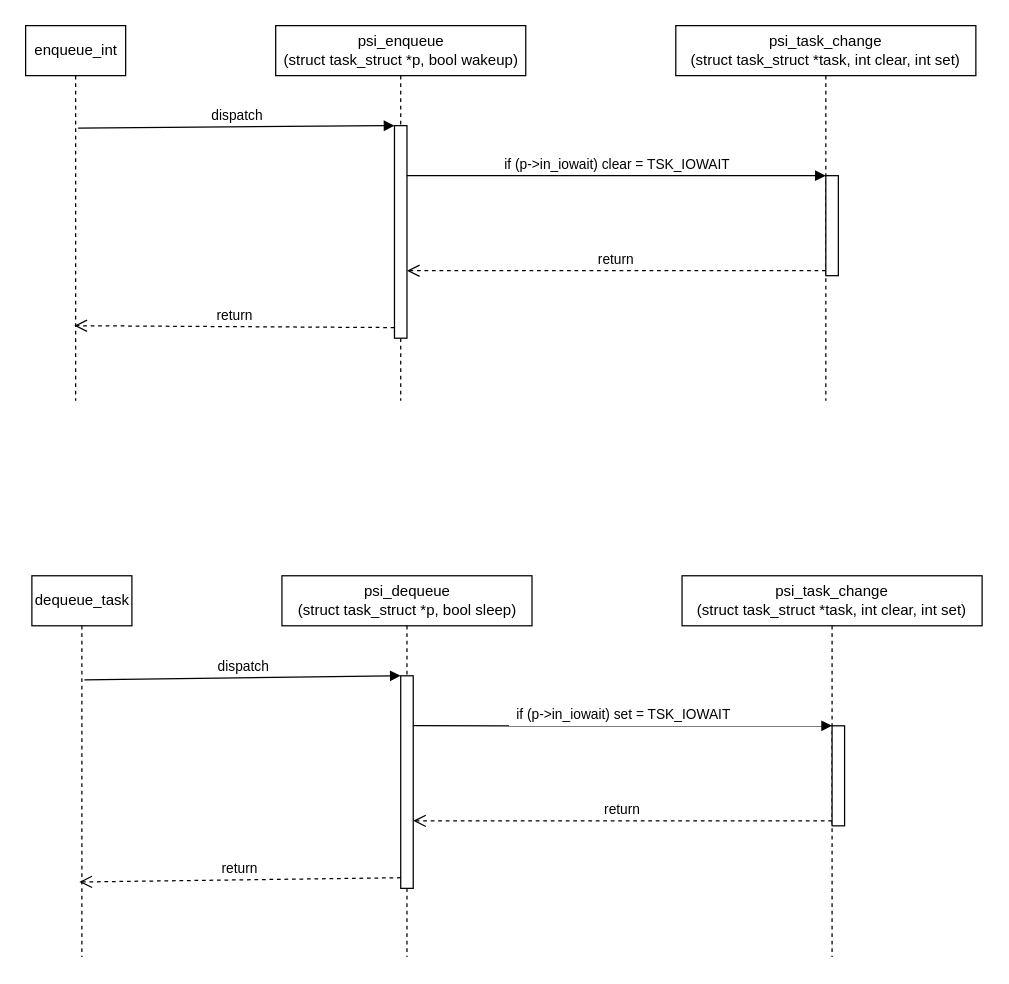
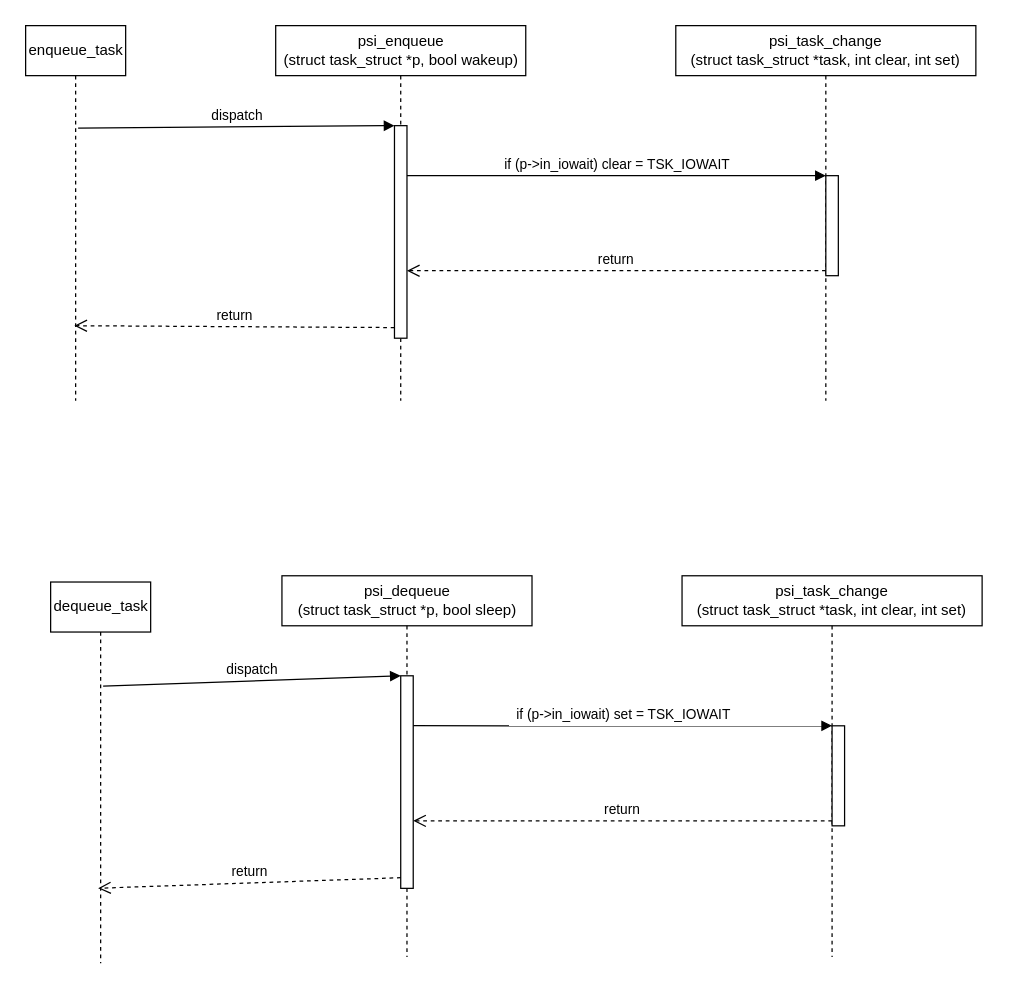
node "enqueue_int": label "enqueue_int" -> "enqueue_task"
node "dequeue_task": moved (82, 766) -> (101, 773)
